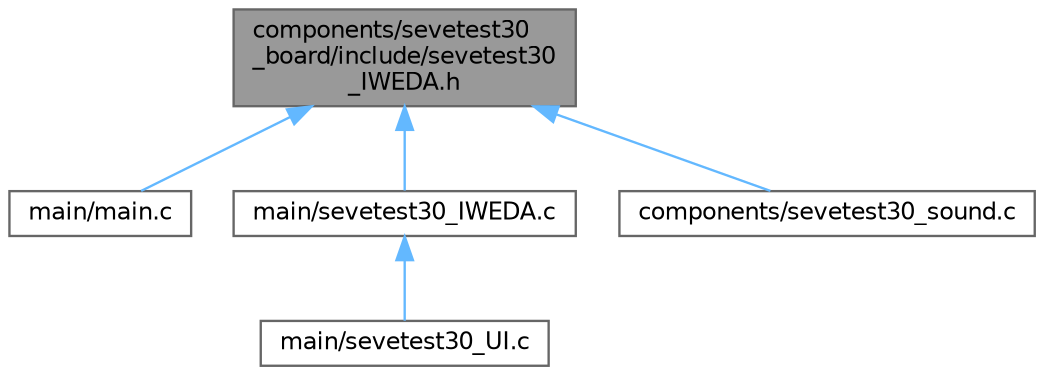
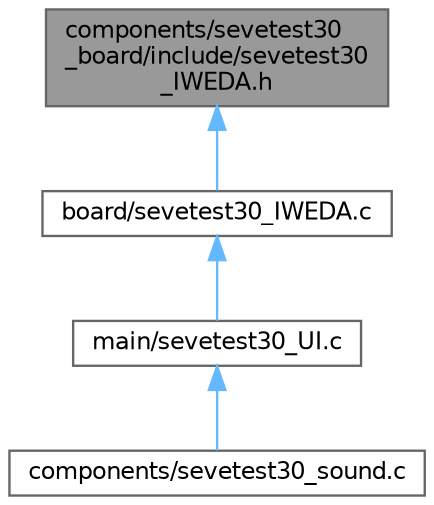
edge "components/sevetest30_sound.c" -> "components/sevetest30 _board/include/sevetest30 _IWEDA.h": now "components/sevetest30_sound.c" -> "main/sevetest30_UI.c"
node "main/main.c": removed
node "main/sevetest30_IWEDA.c": label "main/sevetest30_IWEDA.c" -> "board/sevetest30_IWEDA.c"
